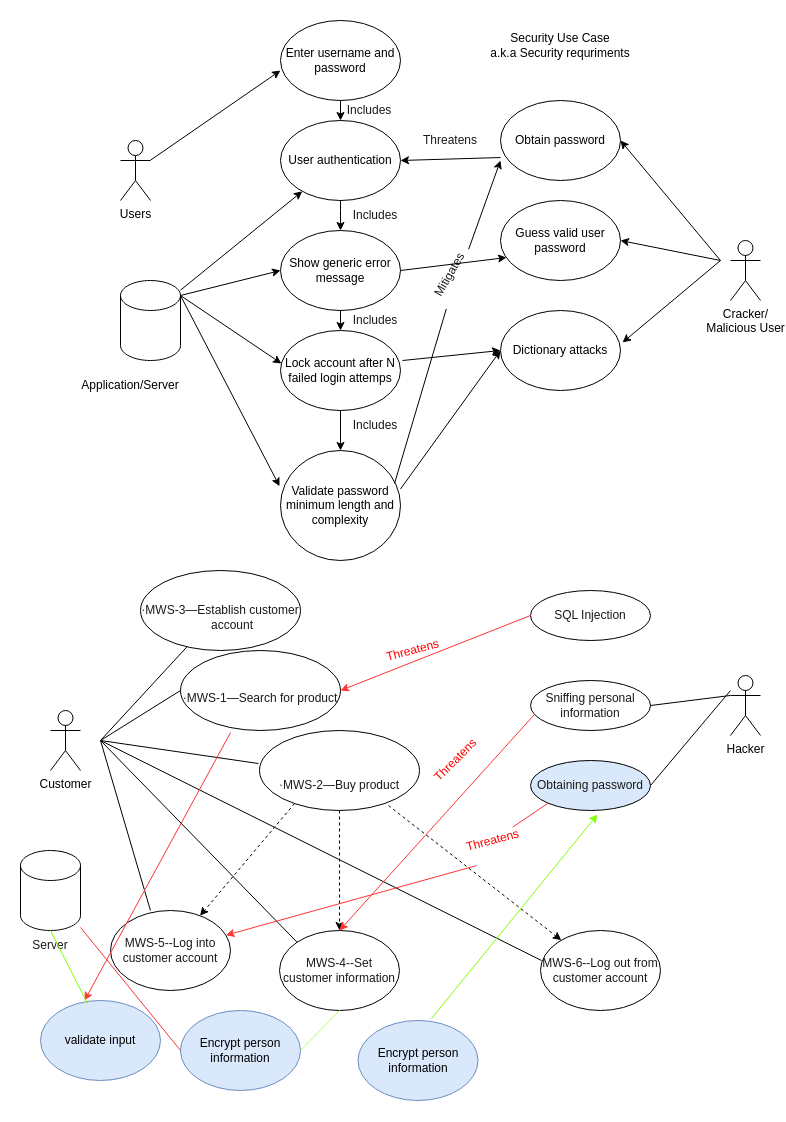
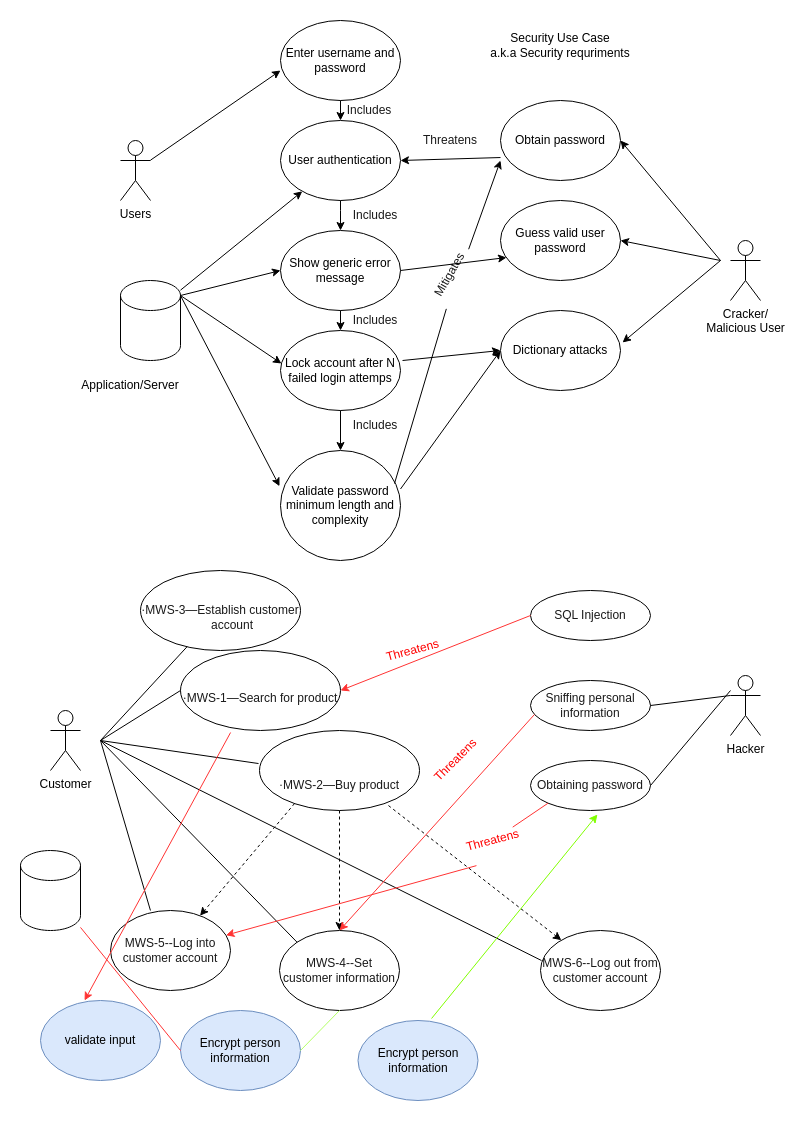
node "Obtaining password": fillcolor #dae8fc -> #ffffff
node "Server": removed
edge "Server" -- "validate input": removed
